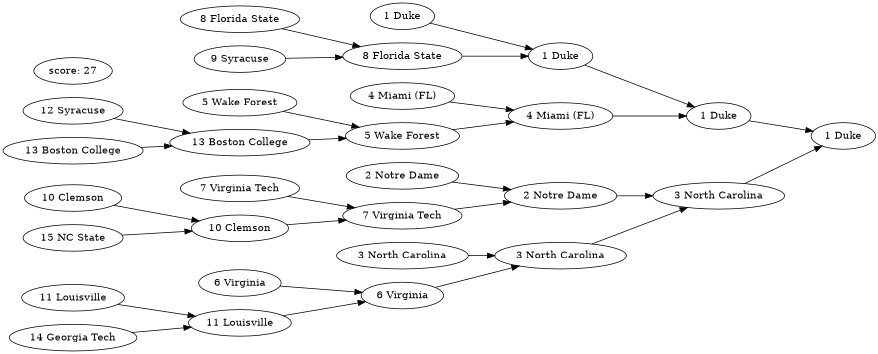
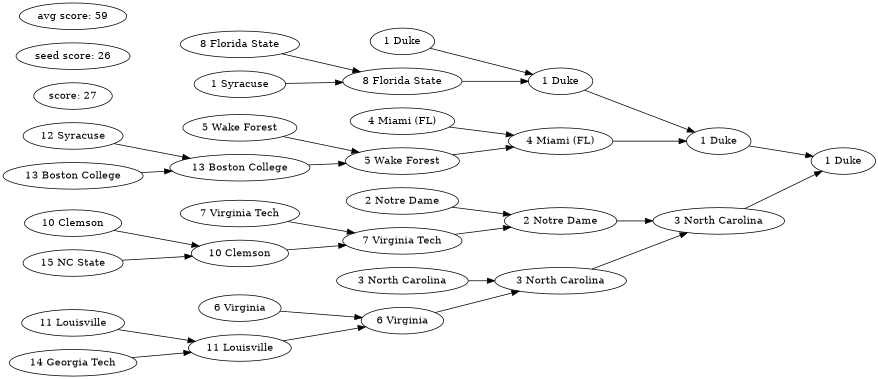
node "avg score: 59": added
node "seed score: 26": added
node "9 Syracuse": label "9 Syracuse" -> "1 Syracuse"
